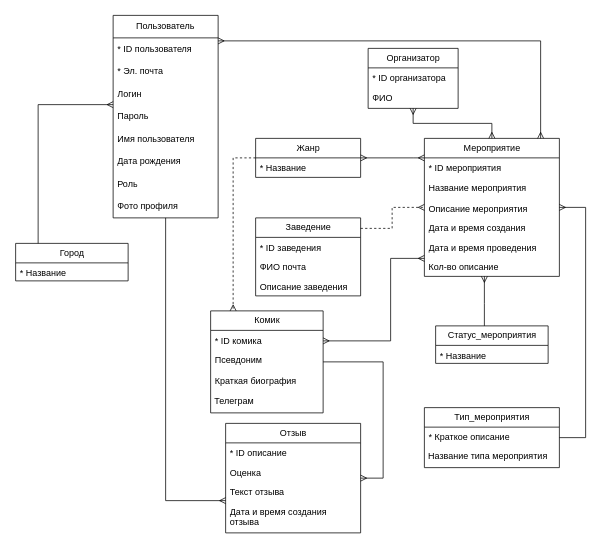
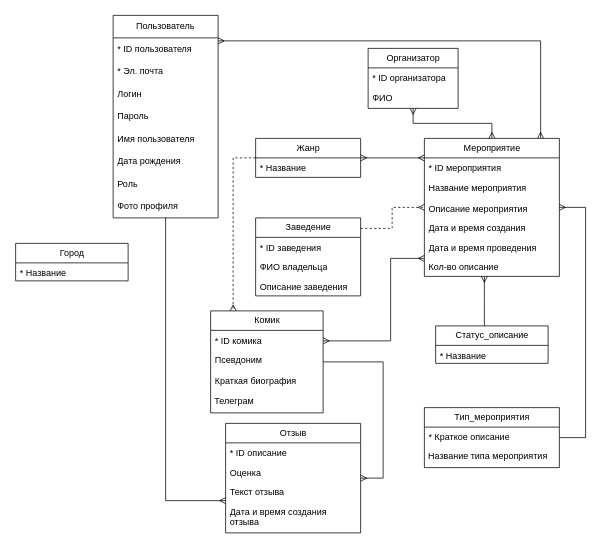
edge "Город" -> "Пользователь": removed
node "ФИО почта": label "ФИО почта" -> "ФИО владельца"
node "Статус_мероприятия": label "Статус_мероприятия" -> "Статус_описание"
